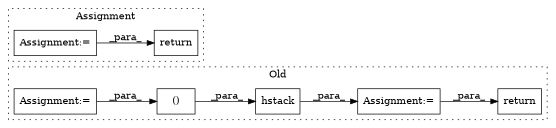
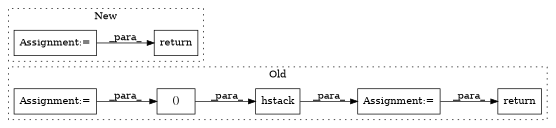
cluster "Assignment": label "Assignment" -> "New"
